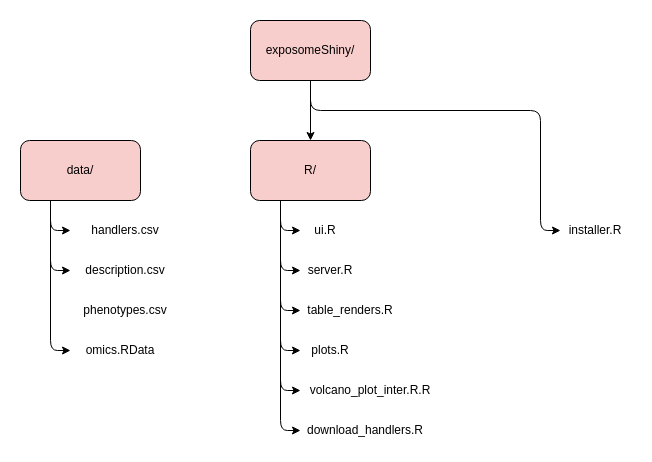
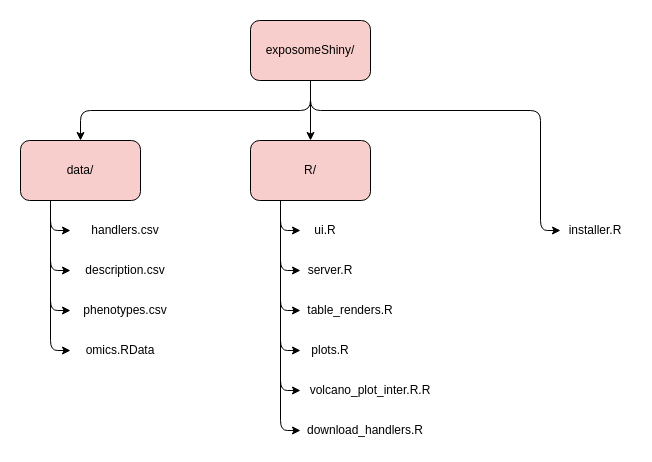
edge "exposomeShiny/" -> "data/": added
edge "data/" -> "phenotypes.csv": added
